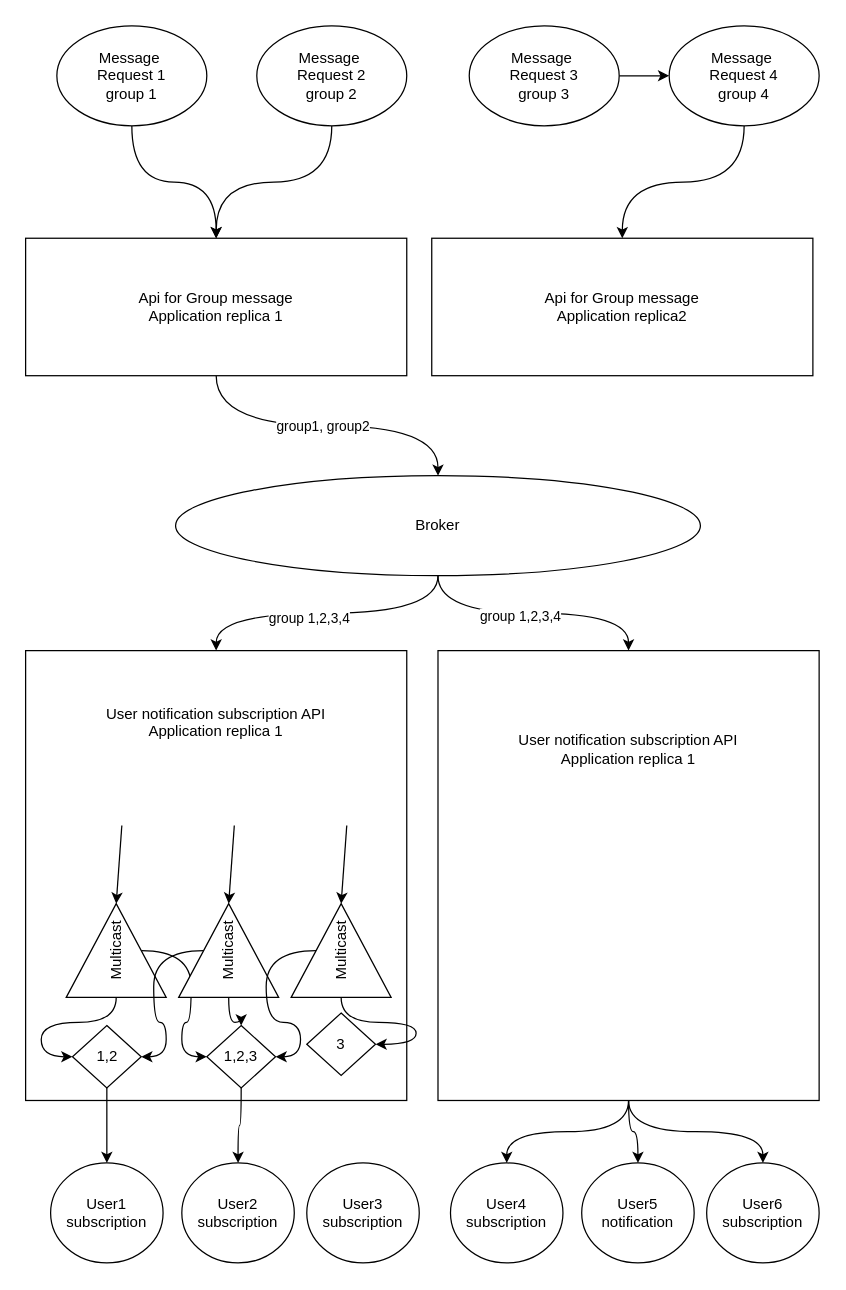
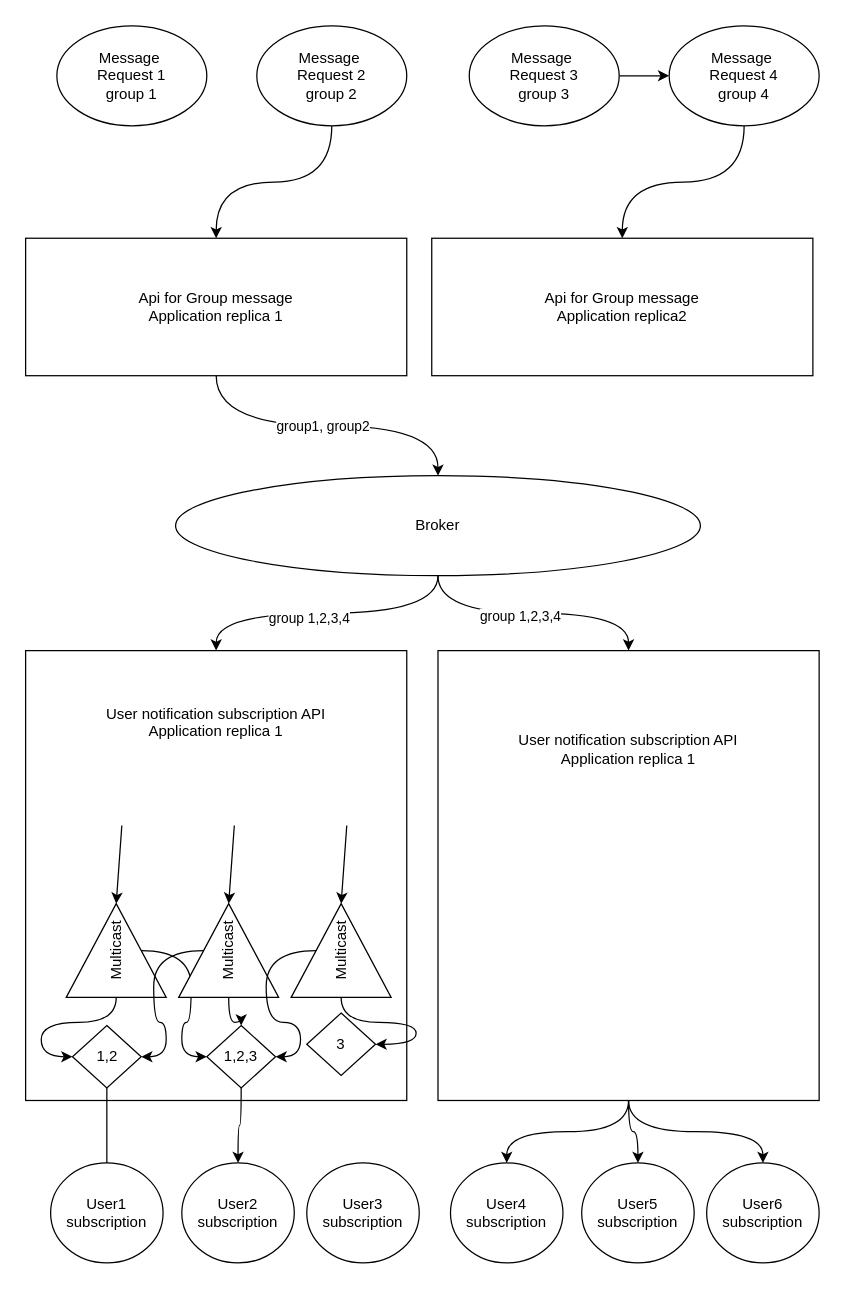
edge "Message Request 1 group 1" -> "Api for Group message Application replica 1": removed
edge "1,2" -> "User1 subscription": arrowhead classic -> none
node "User5 notification": label "User5 notification" -> "User5 subscription"
